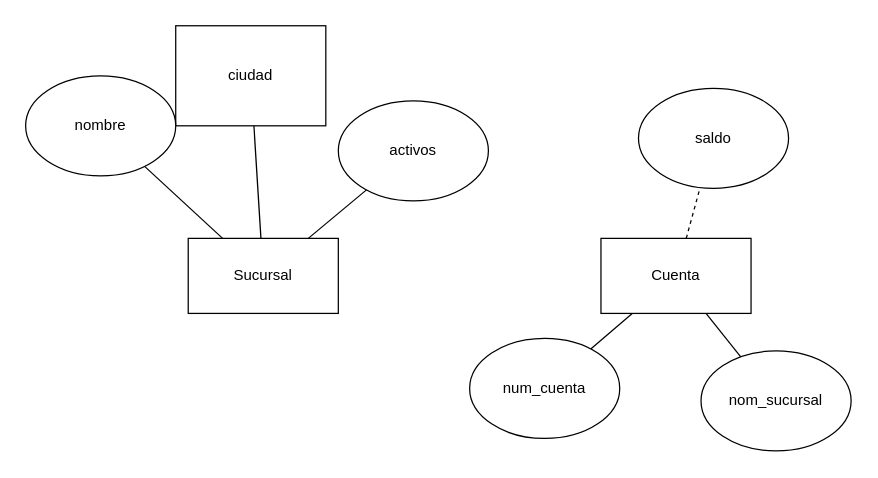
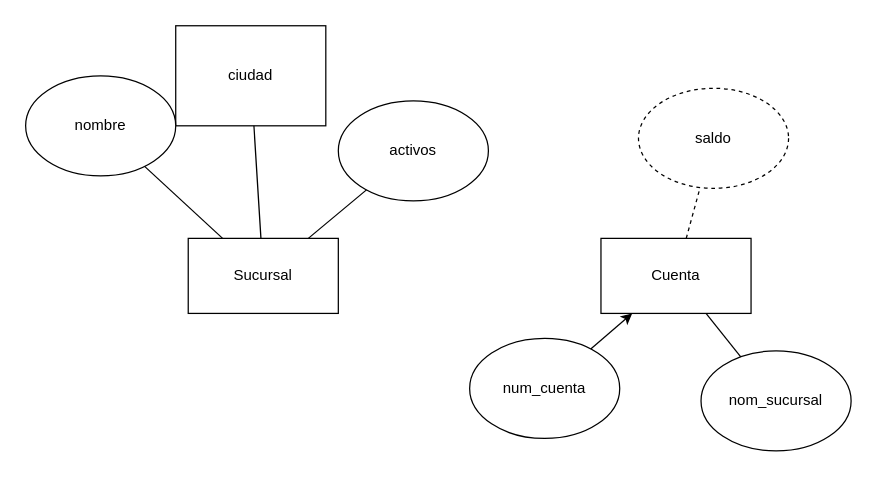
node "saldo": style solid -> dashed
edge "Cuenta" -- "num_cuenta": arrowhead none -> classic
